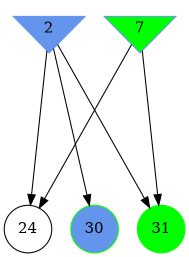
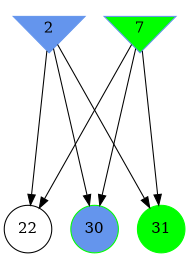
edge "7" -> "30": added
node "24": label "24" -> "22"
